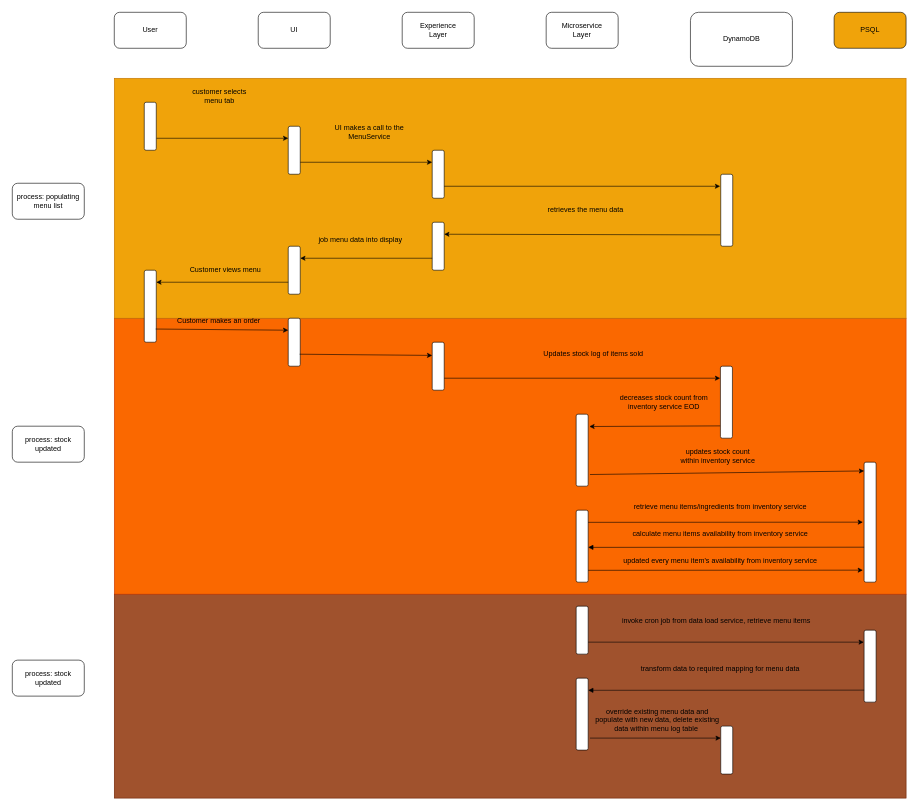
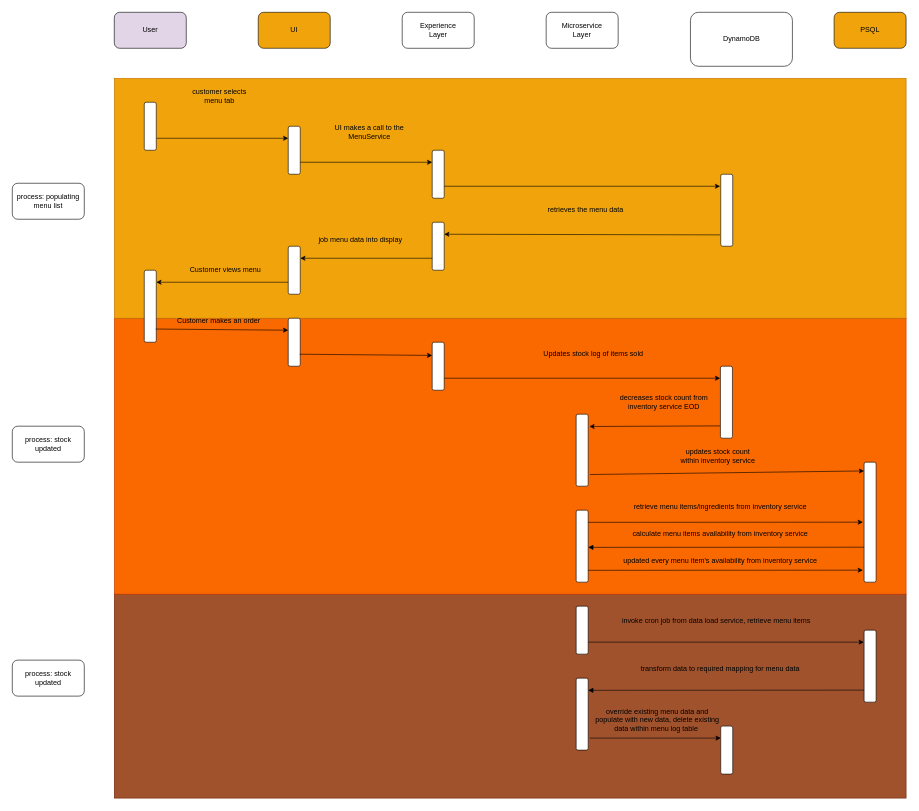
node "User": fillcolor #ffffff -> #e1d5e7
node "UI": fillcolor #ffffff -> #f0a30a
